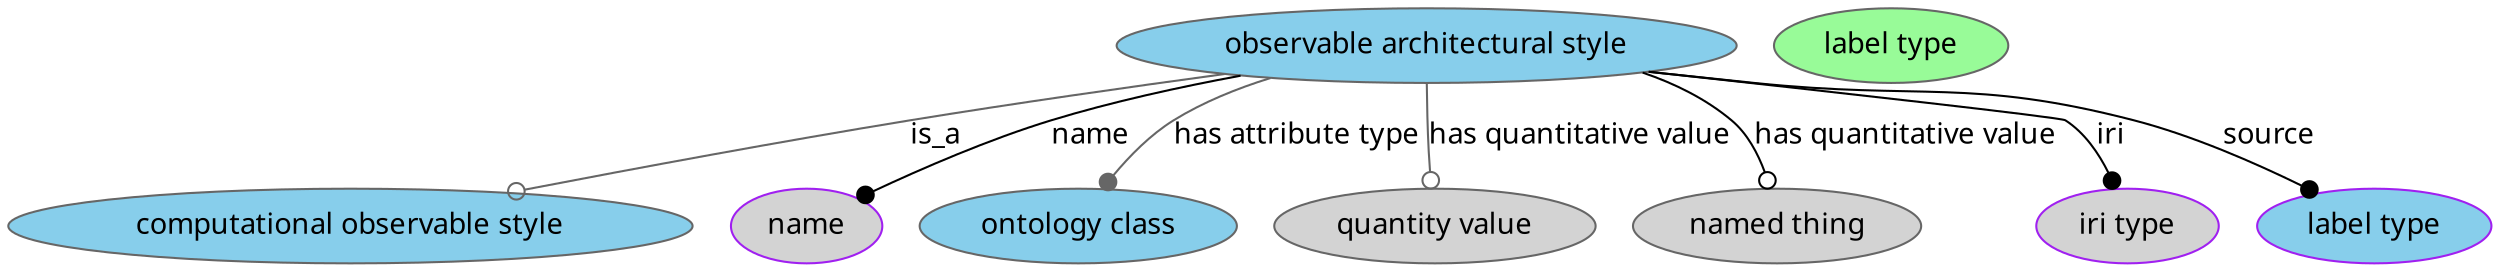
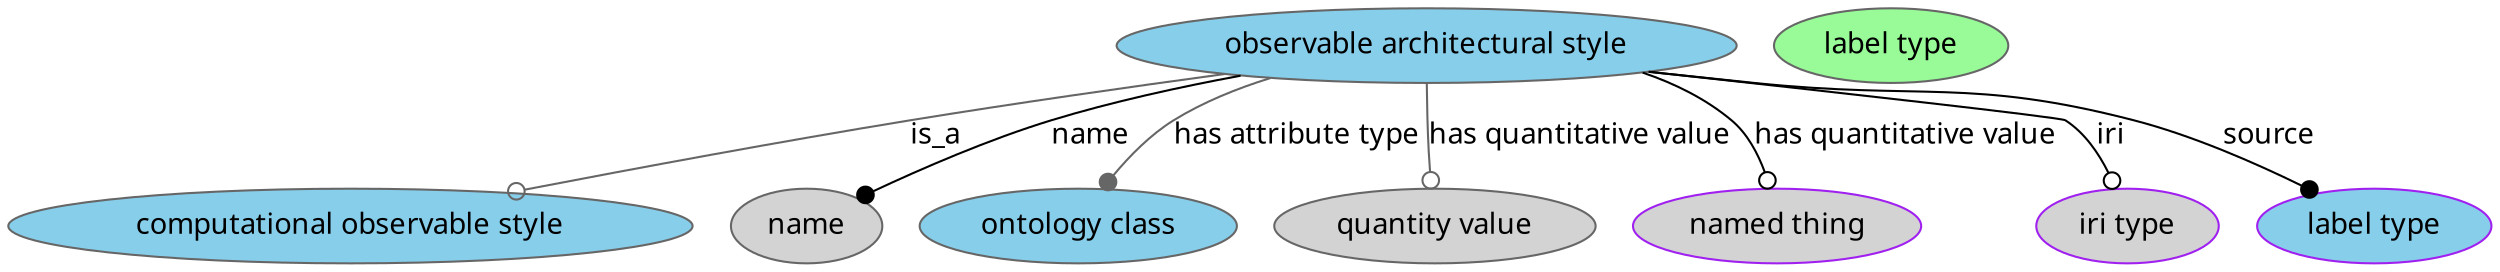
edge "observable architectural style" -> "iri type": arrowhead dot -> odot
node "name": color purple -> gray40
node "named thing": color gray40 -> purple
